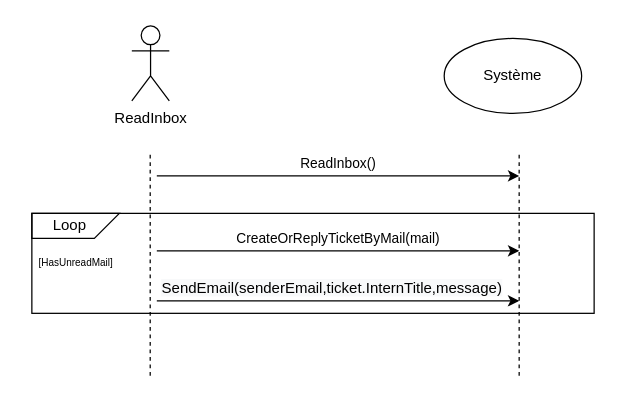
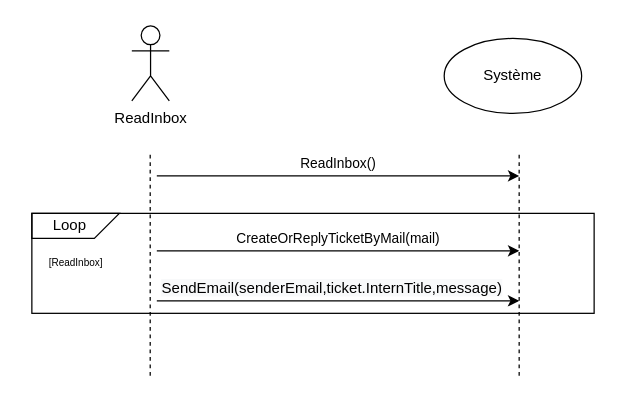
node "[HasUnreadMail]": label "[HasUnreadMail]" -> "[ReadInbox]"
